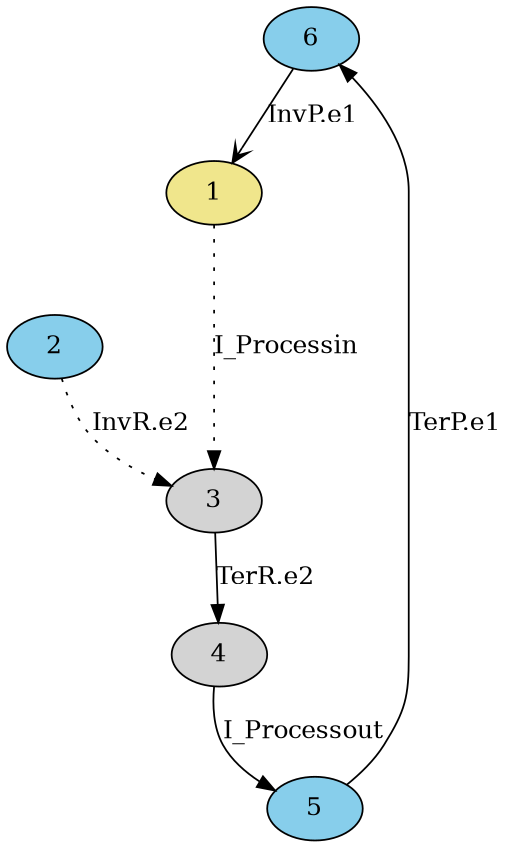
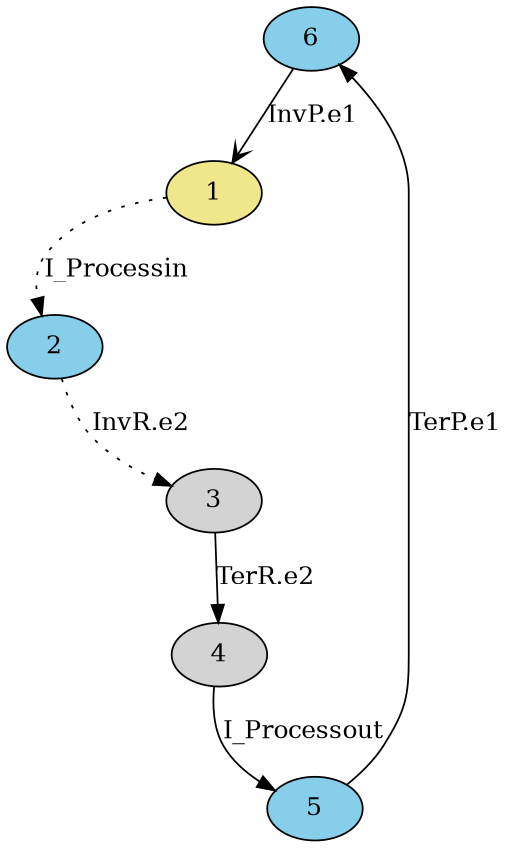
edge "1" -> "3": now "1" -> "2"
